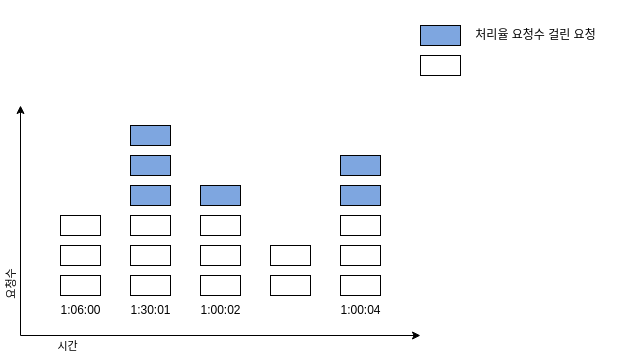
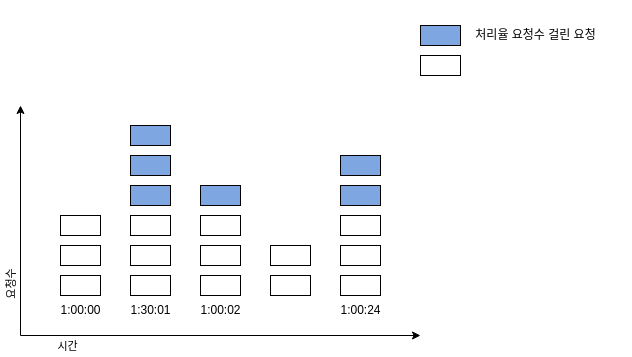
node "1:06:00": label "1:06:00" -> "1:00:00"
node "1:00:04": label "1:00:04" -> "1:00:24"
